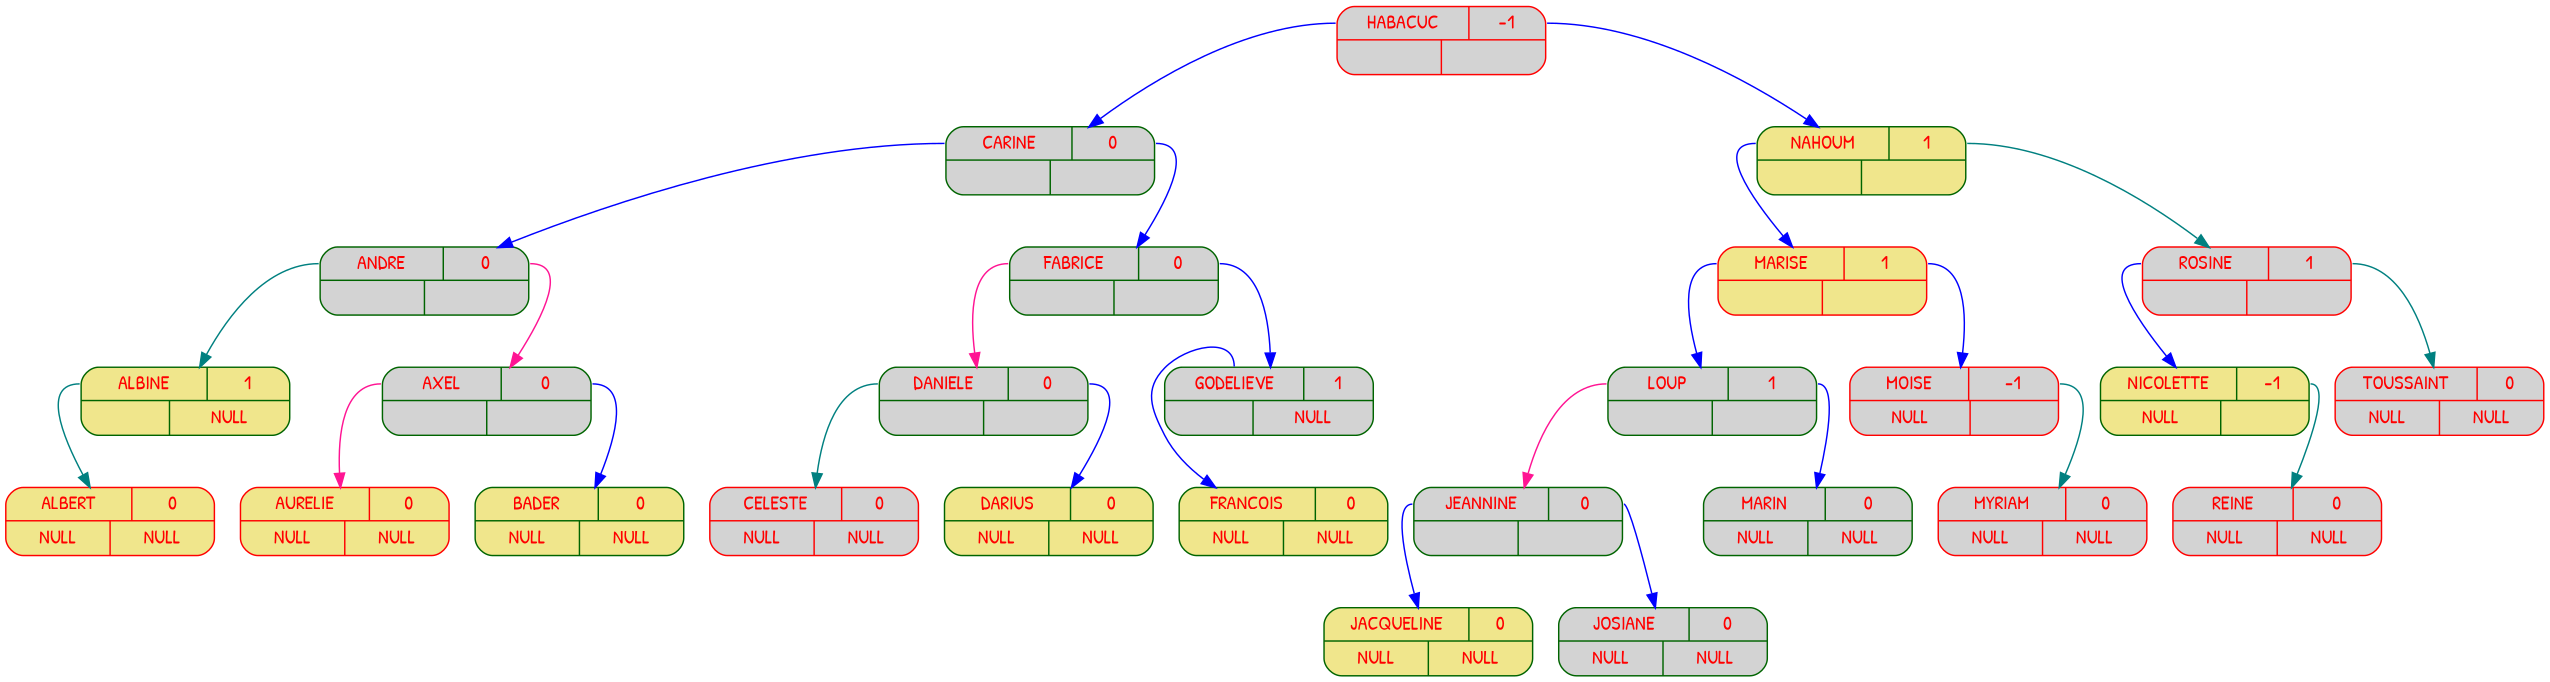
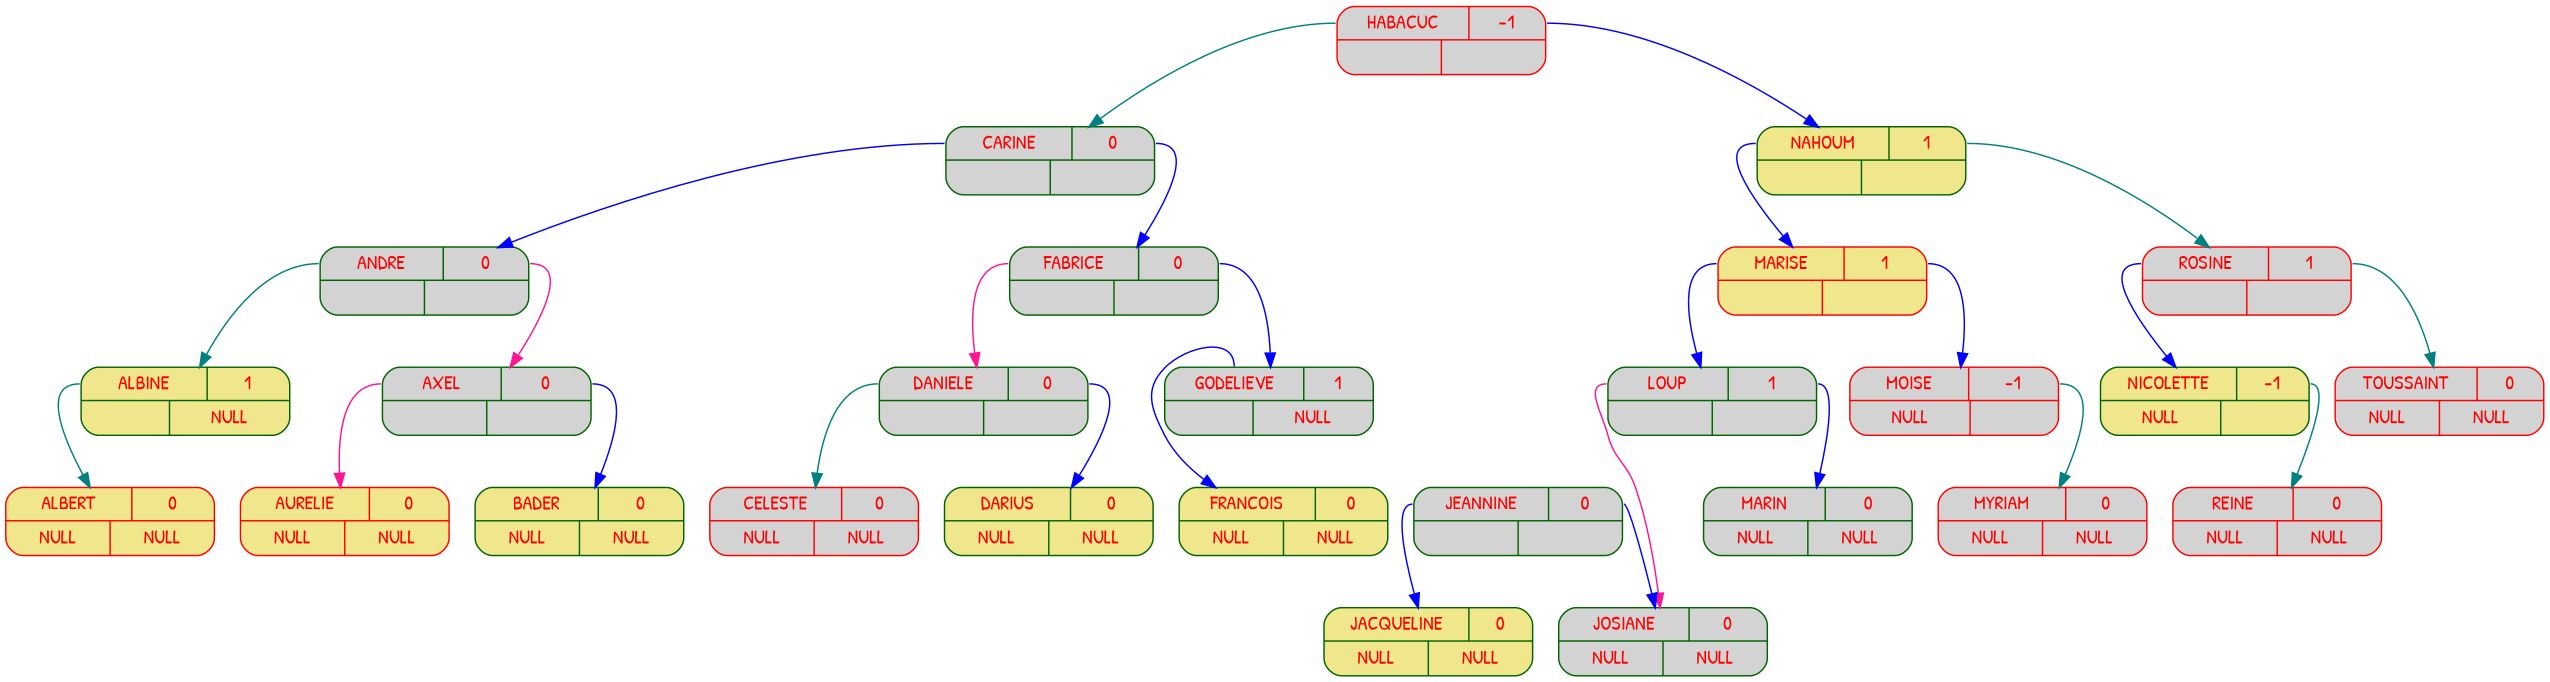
edge "HABACUC" -> "CARINE": color blue -> teal
edge "LOUP" -> "JEANNINE": now "LOUP" -> "JOSIANE"
